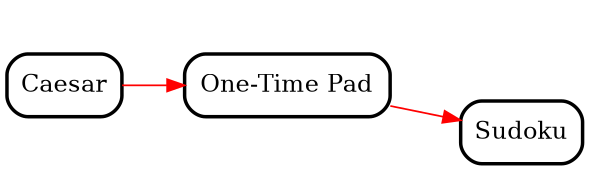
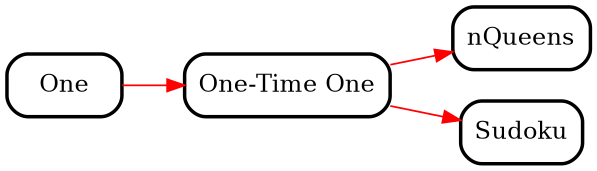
node "nQueens": added
node "Caesar": label "Caesar" -> "One"
node "One-Time Pad": label "One-Time Pad" -> "One-Time One"
